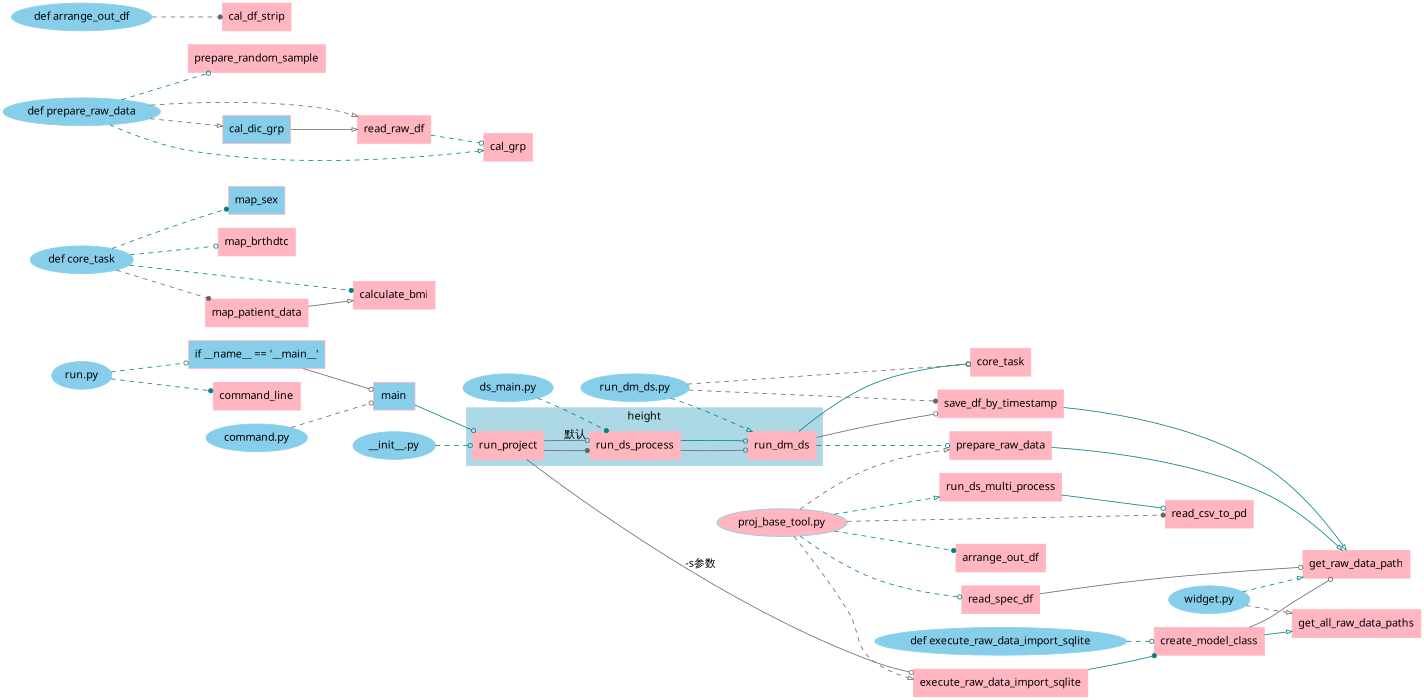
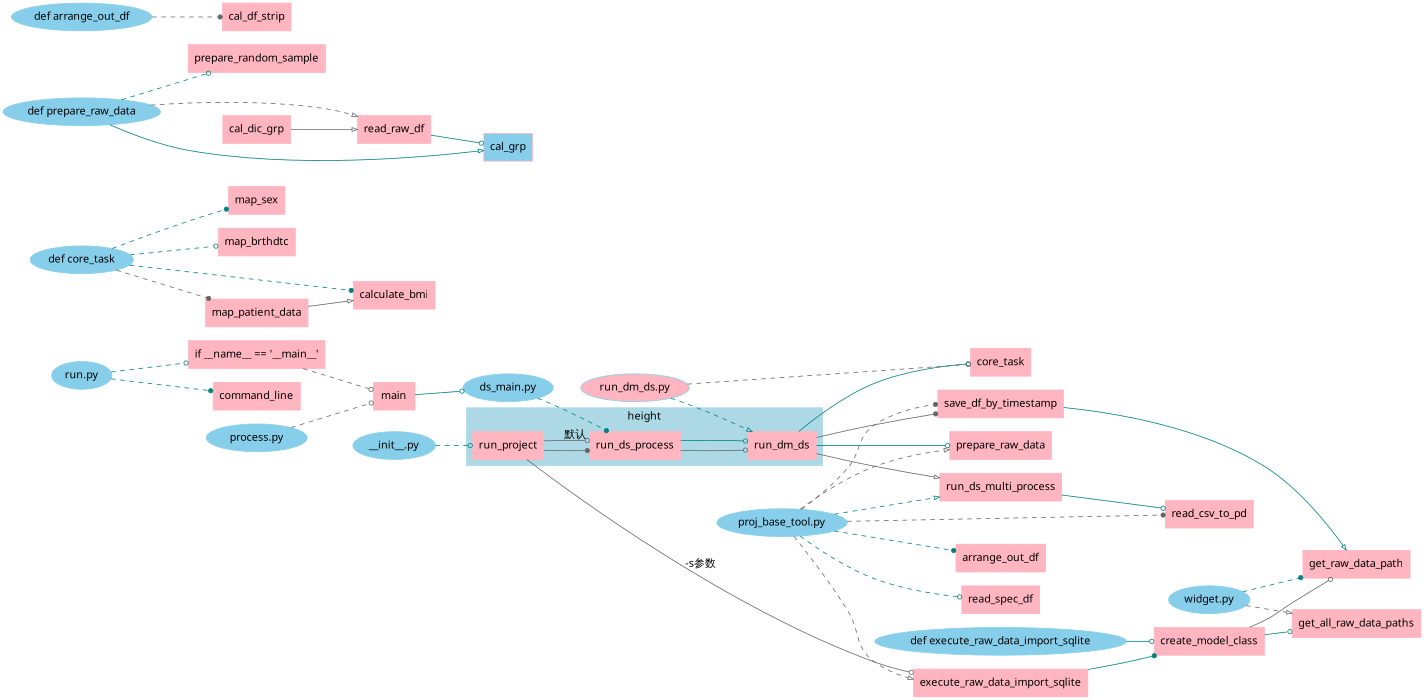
edge "def prepare_raw_data" -> "cal_dic_grp": removed
node "cal_dic_grp": fillcolor skyblue -> lightpink
edge "read_raw_df" -> "cal_grp": style dashed -> solid
node "cal_grp": fillcolor lightpink -> skyblue
edge "def prepare_raw_data" -> "cal_grp": style dashed -> solid
node "map_sex": fillcolor skyblue -> lightpink
node "if __name__ == '__main__'": fillcolor skyblue -> lightpink
edge "if __name__ == '__main__'" -> "main": style solid -> dashed
node "run_dm_ds.py": fillcolor skyblue -> lightpink
node "main": fillcolor skyblue -> lightpink
edge "run_dm_ds.py" -> "save_df_by_timestamp": now "proj_base_tool.py" -> "save_df_by_timestamp"
edge "main" -> "run_project": now "main" -> "ds_main.py"
edge "run_dm_ds" -> "save_df_by_timestamp": arrowhead odot -> dot
node "command.py": label "command.py" -> "process.py"
edge "run_dm_ds" -> "prepare_raw_data": style dashed -> solid
edge "run_dm_ds" -> "run_ds_multi_process": added
edge "prepare_raw_data" -> "get_raw_data_path": removed
node "proj_base_tool.py": fillcolor lightpink -> skyblue
edge "read_spec_df" -> "get_raw_data_path": removed
edge "widget.py" -> "get_raw_data_path": arrowhead onormal -> dot
edge "create_model_class" -> "get_all_raw_data_paths": arrowhead onormal -> odot
edge "def execute_raw_data_import_sqlite" -> "create_model_class": style dashed -> solid
